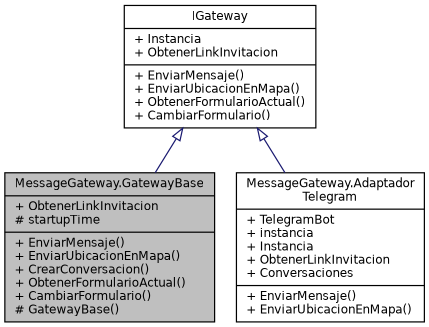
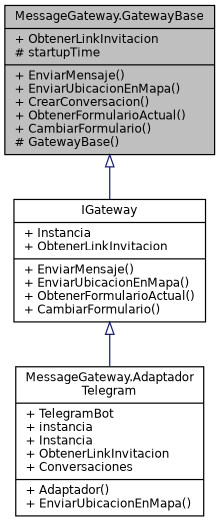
edge "MessageGateway.GatewayBase" -> "IGateway": reversed
node "MessageGateway.Adaptador": text "+ EnviarMensaje()" -> "+ Adaptador()"
